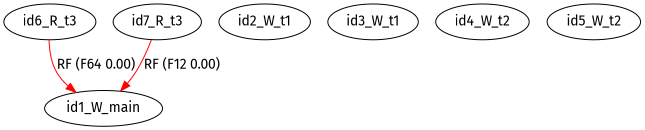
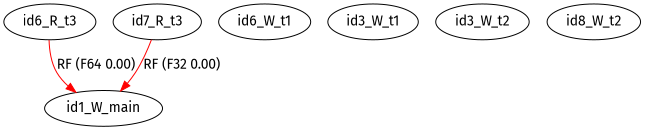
node "id2_W_t1": label "id2_W_t1" -> "id6_W_t1"
node "id4_W_t2": label "id4_W_t2" -> "id3_W_t2"
node "id5_W_t2": label "id5_W_t2" -> "id8_W_t2"
edge "id7_R_t3" -> "id1_W_main": label "RF (F12 0.00)" -> "RF (F32 0.00)"
